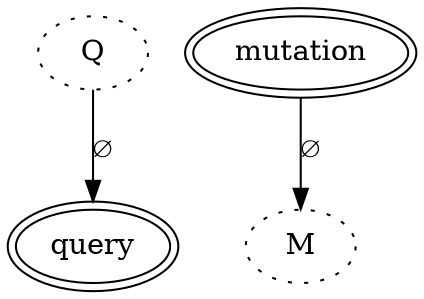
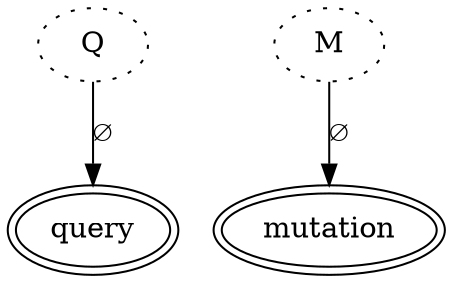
edge "mutation" -> "M": reversed
